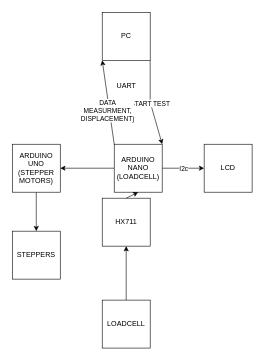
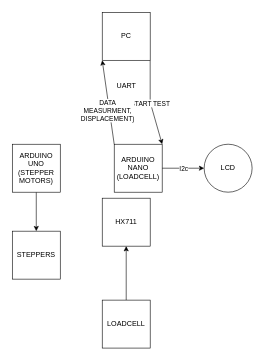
edge "ARDUINO NANO (LOADCELL)" -> "ARDUINO UNO (STEPPER MOTORS)": removed
node "LCD": shape rectangle -> ellipse
edge "HX711" -> "ARDUINO NANO (LOADCELL)": removed
